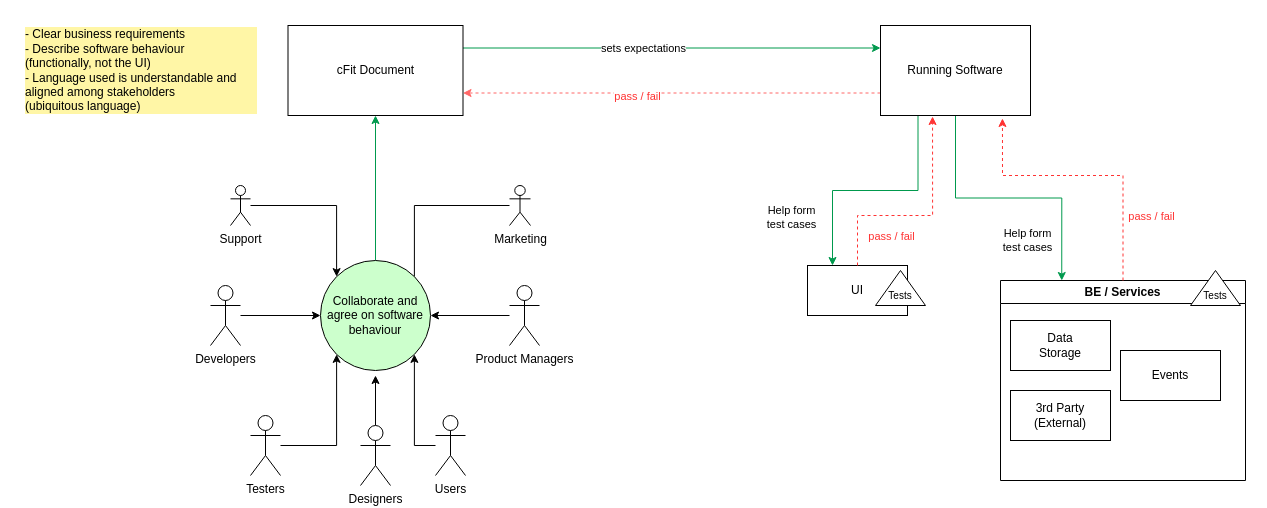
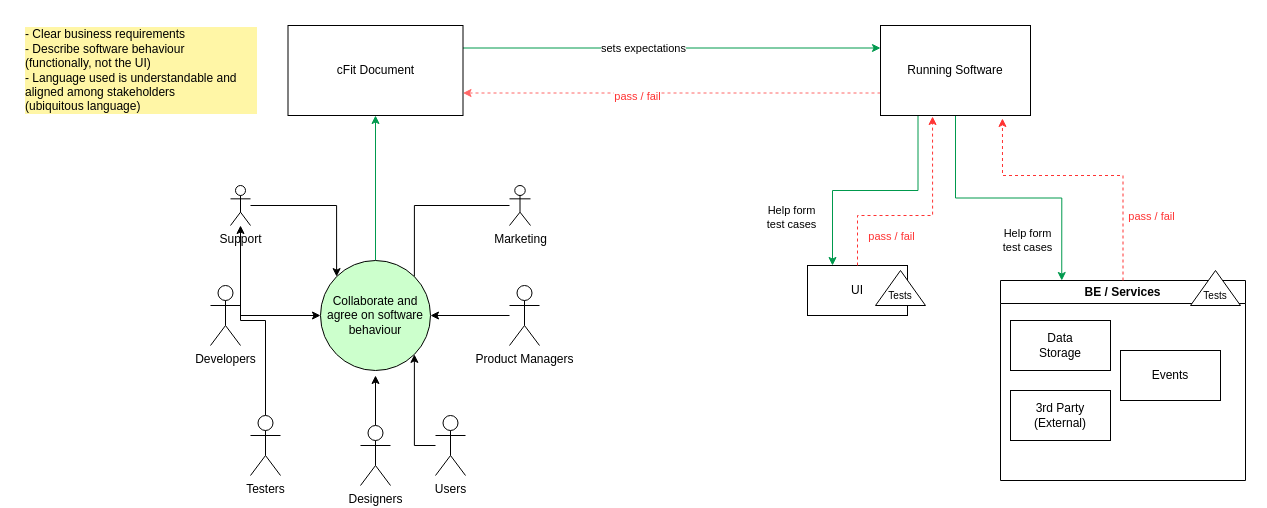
edge "Testers" -> "Collaborate and agree on software behaviour": now "Testers" -> "Support"
